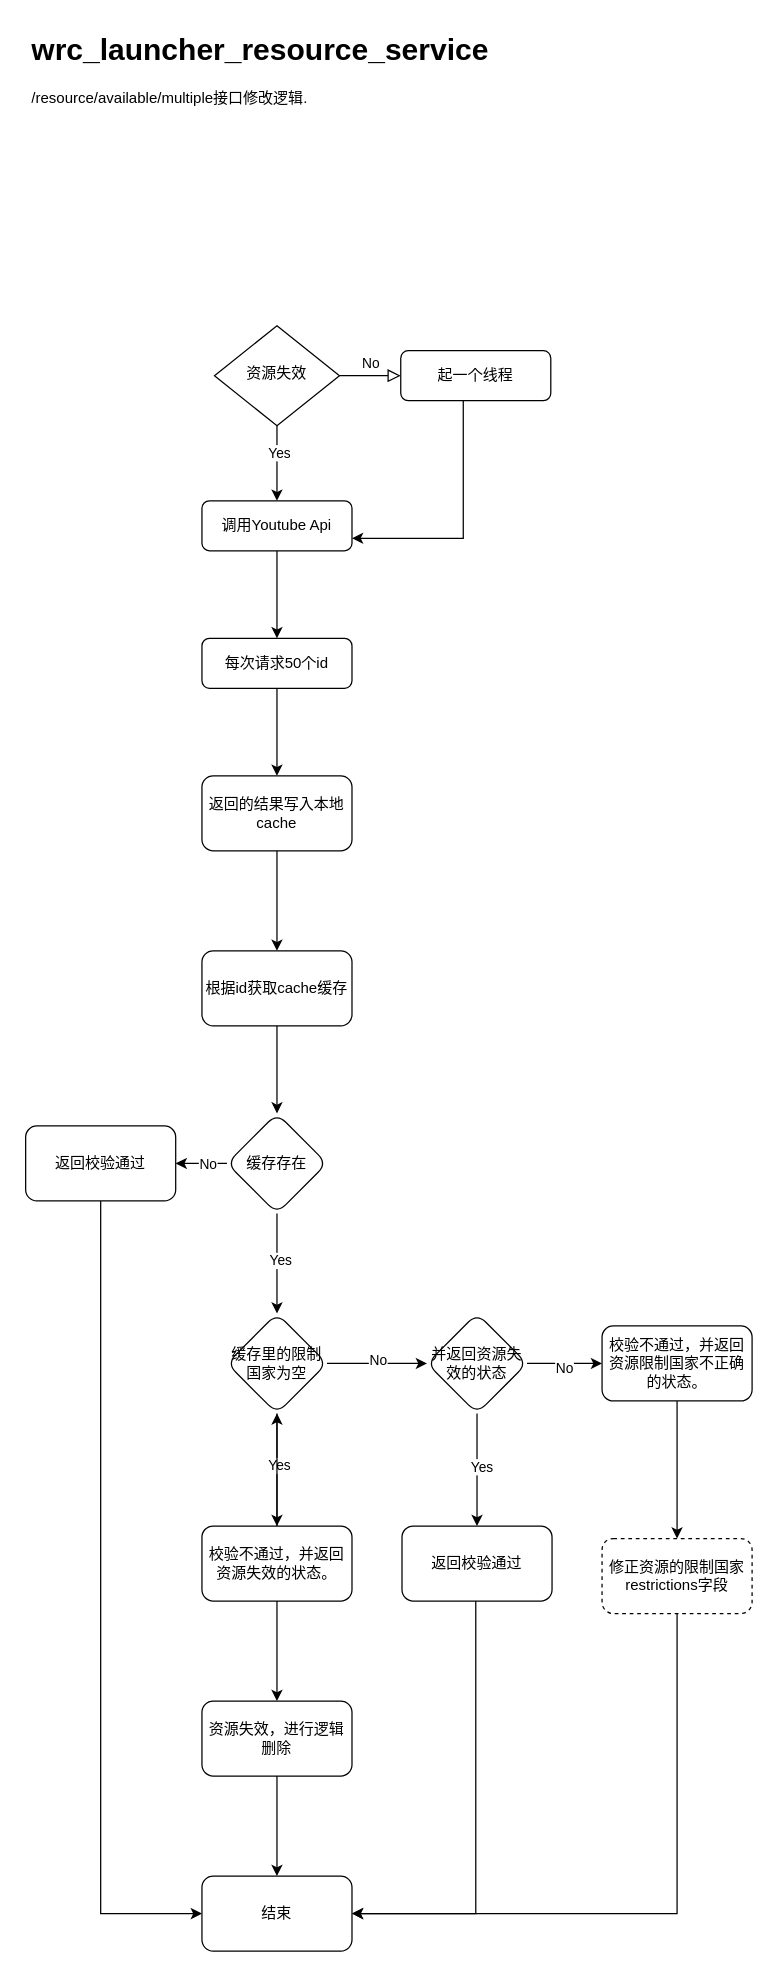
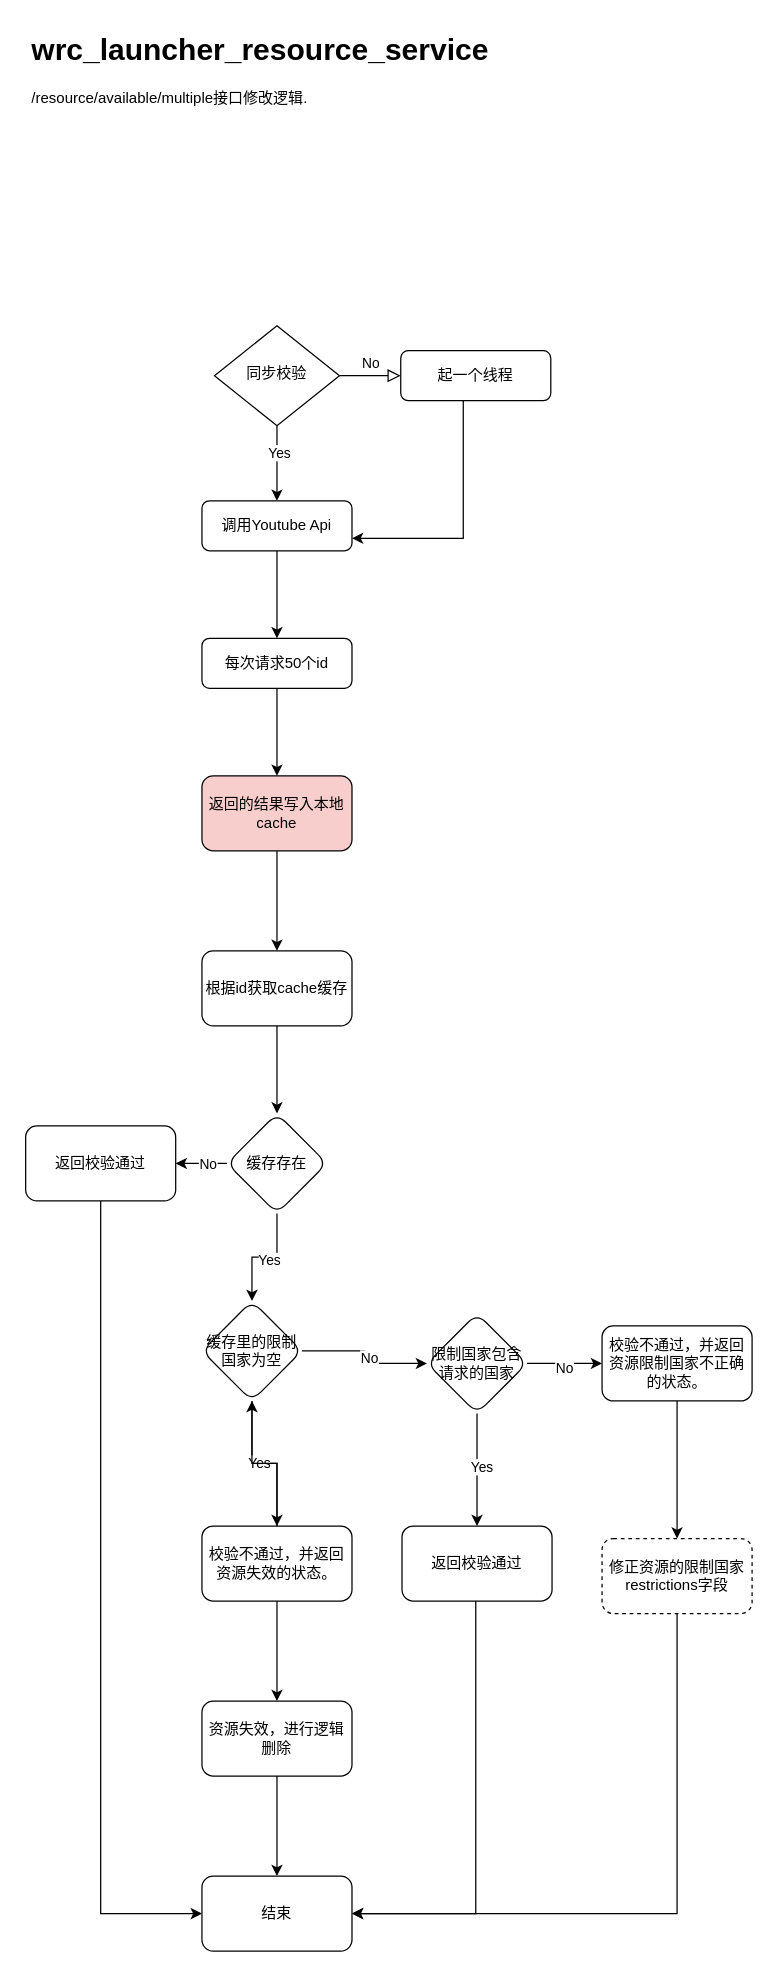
node "资源失效": label "资源失效" -> "同步校验"
node "返回的结果写入本地cache": fillcolor #ffffff -> #f8cecc
node "缓存里的限制国家为空": moved (277, 1363) -> (252, 1351)
node "并返回资源失效的状态": label "并返回资源失效的状态" -> "限制国家包含请求的国家"
